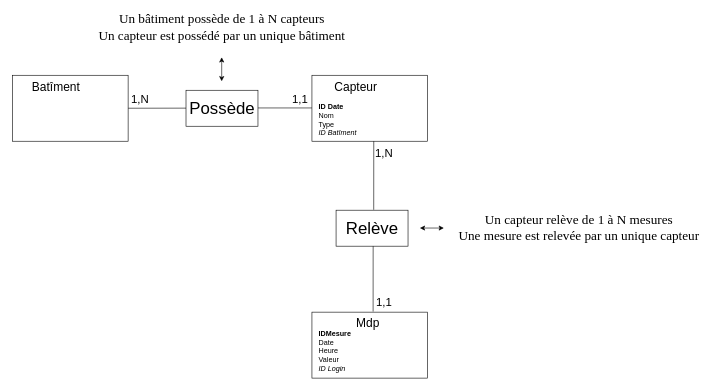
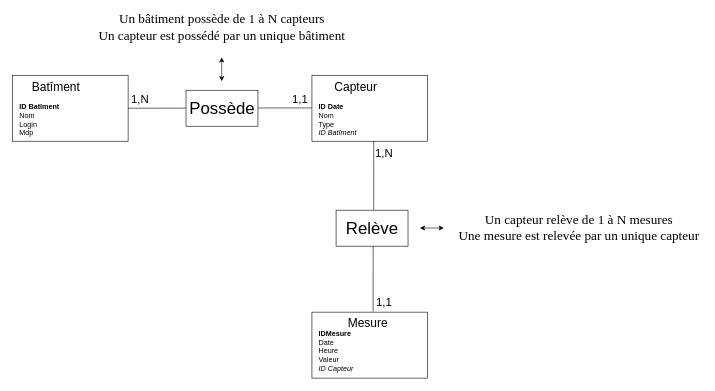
node "ID Batîment Nom Login Mdp": added
node "Mdp": label "Mdp" -> "Mesure"
node "IDMesure Date Heure Valeur ID Login": label "IDMesure Date Heure Valeur ID Login" -> "IDMesure Date Heure Valeur ID Capteur"
